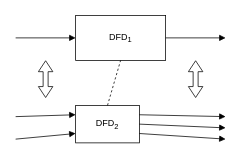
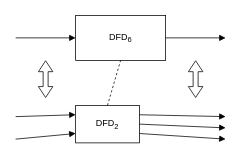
node "DFD1": label "DFD1" -> "DFD6"
